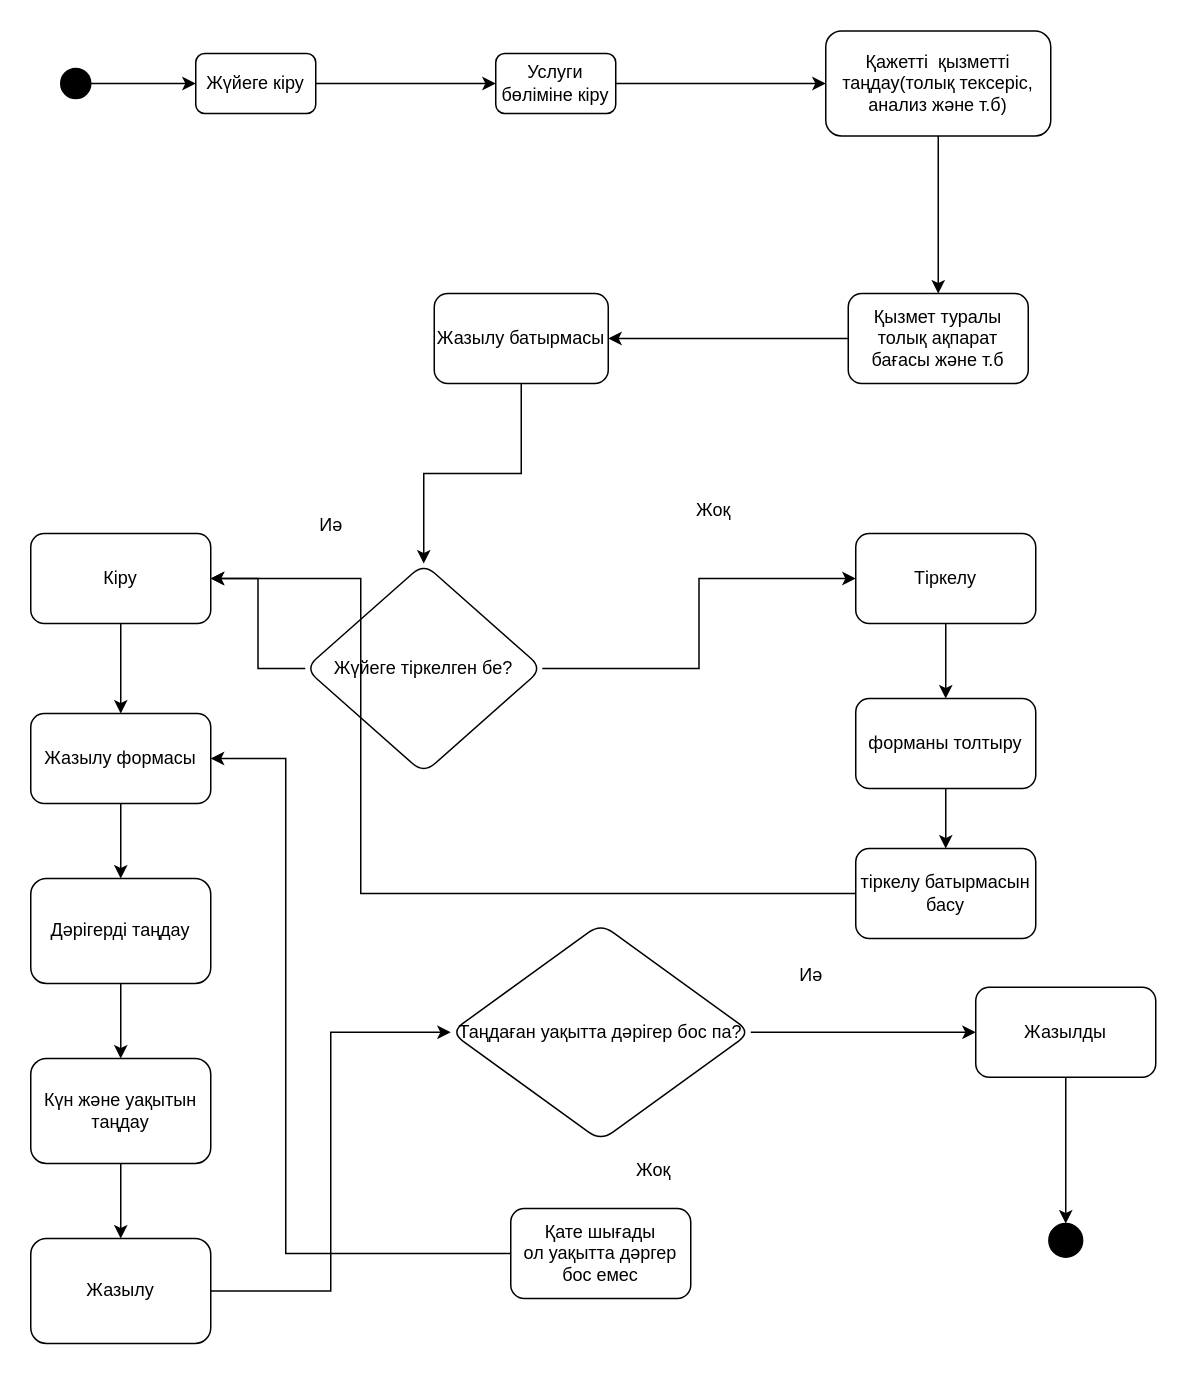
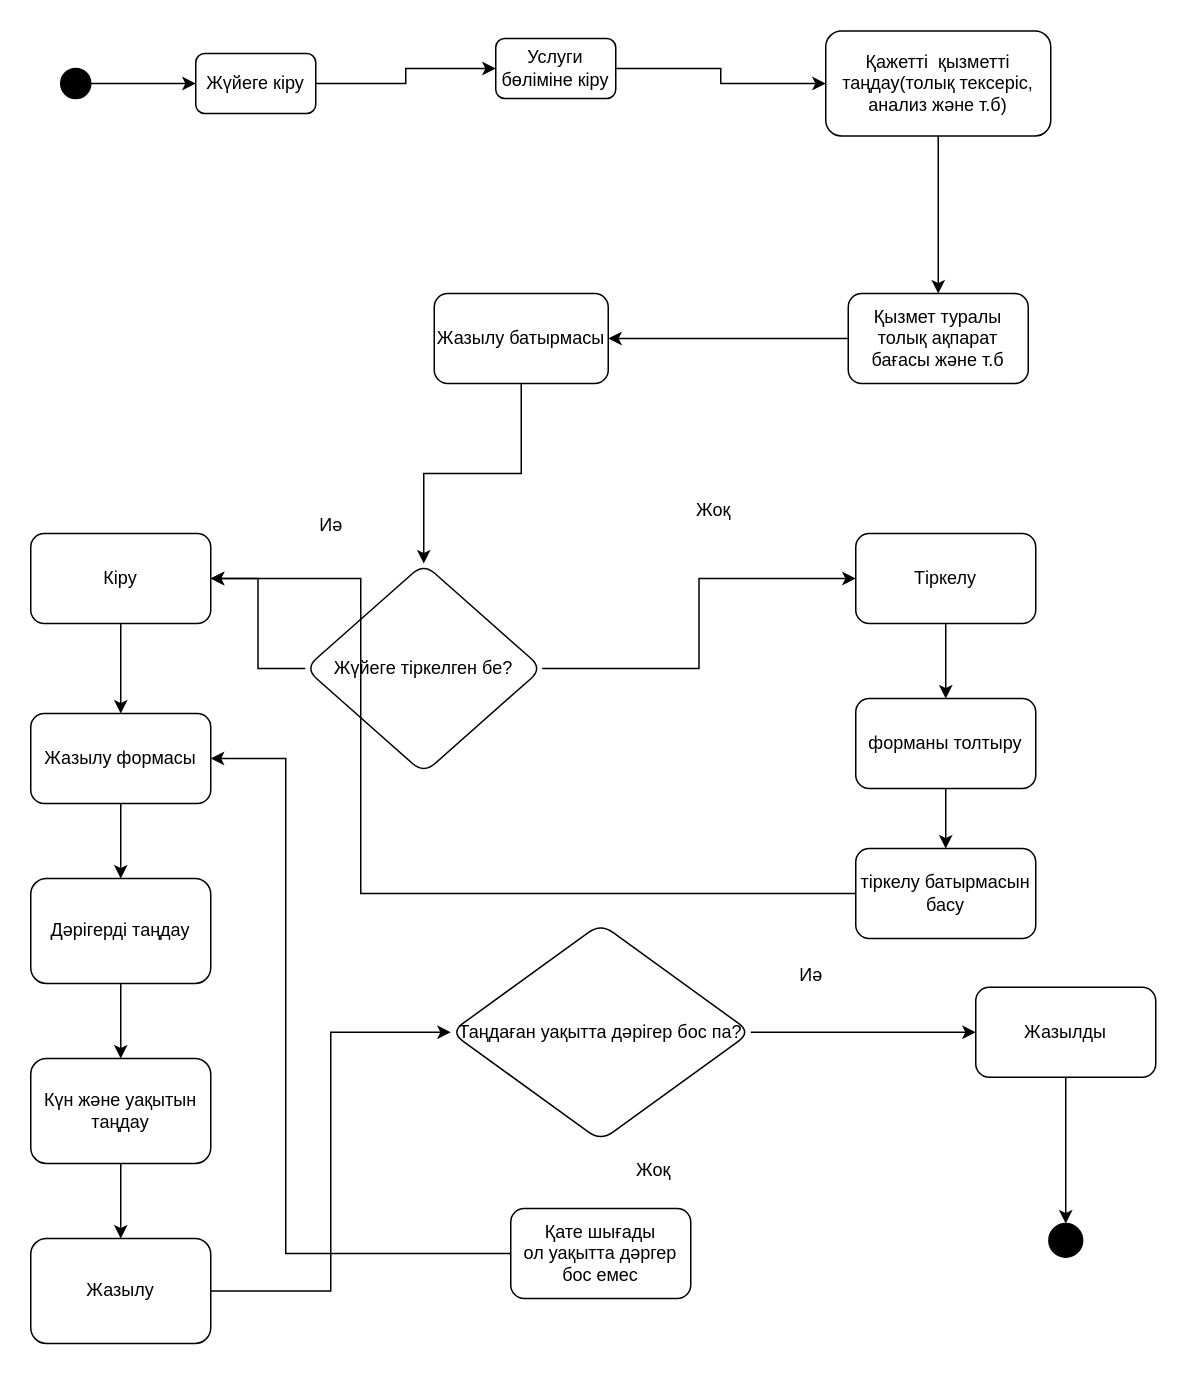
node "Услуги бөліміне кіру": moved (556, 83) -> (556, 68)
